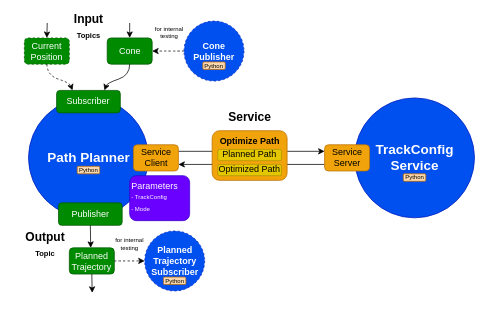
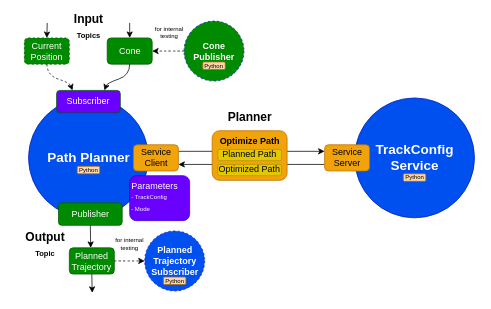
node "Cone Publisher": fillcolor #0050ef -> #008a00
node "Subscriber": fillcolor #008a00 -> #6a00ff
node "Service": label "Service" -> "Planner"
